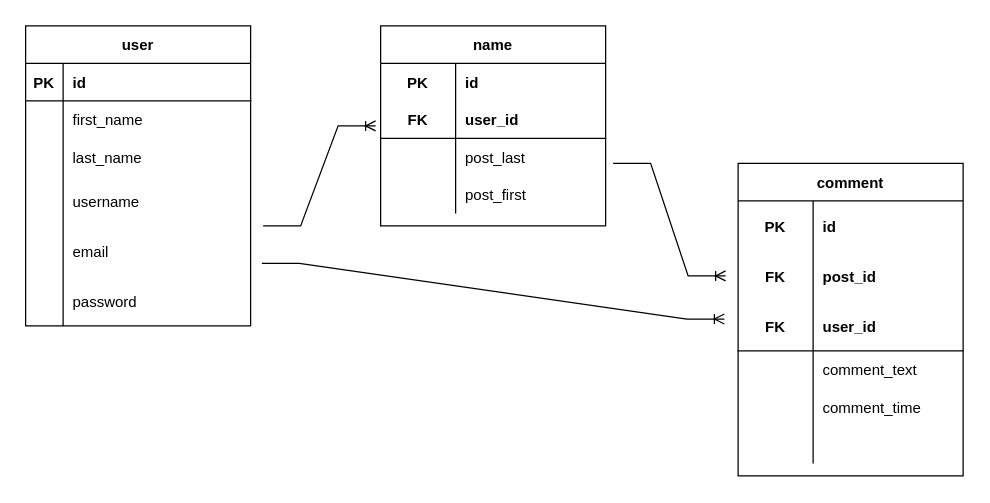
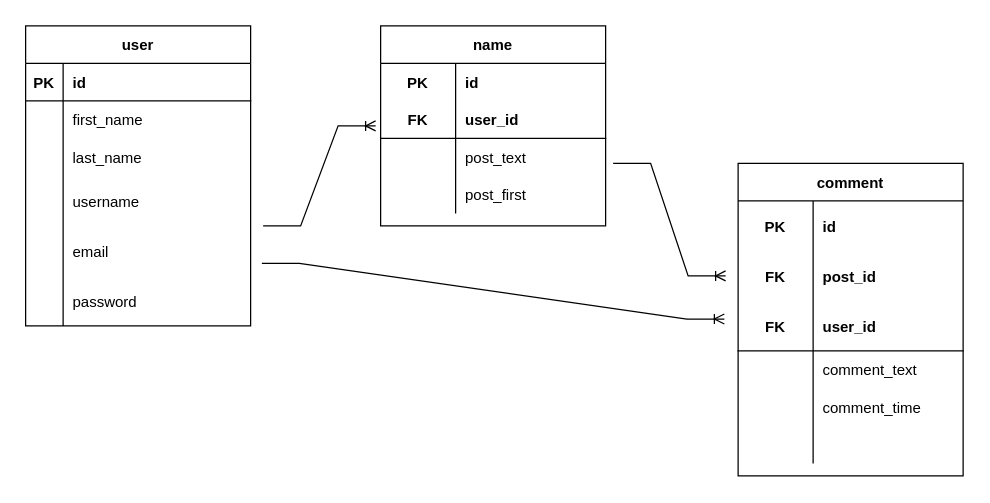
node "post_last": label "post_last" -> "post_text"
